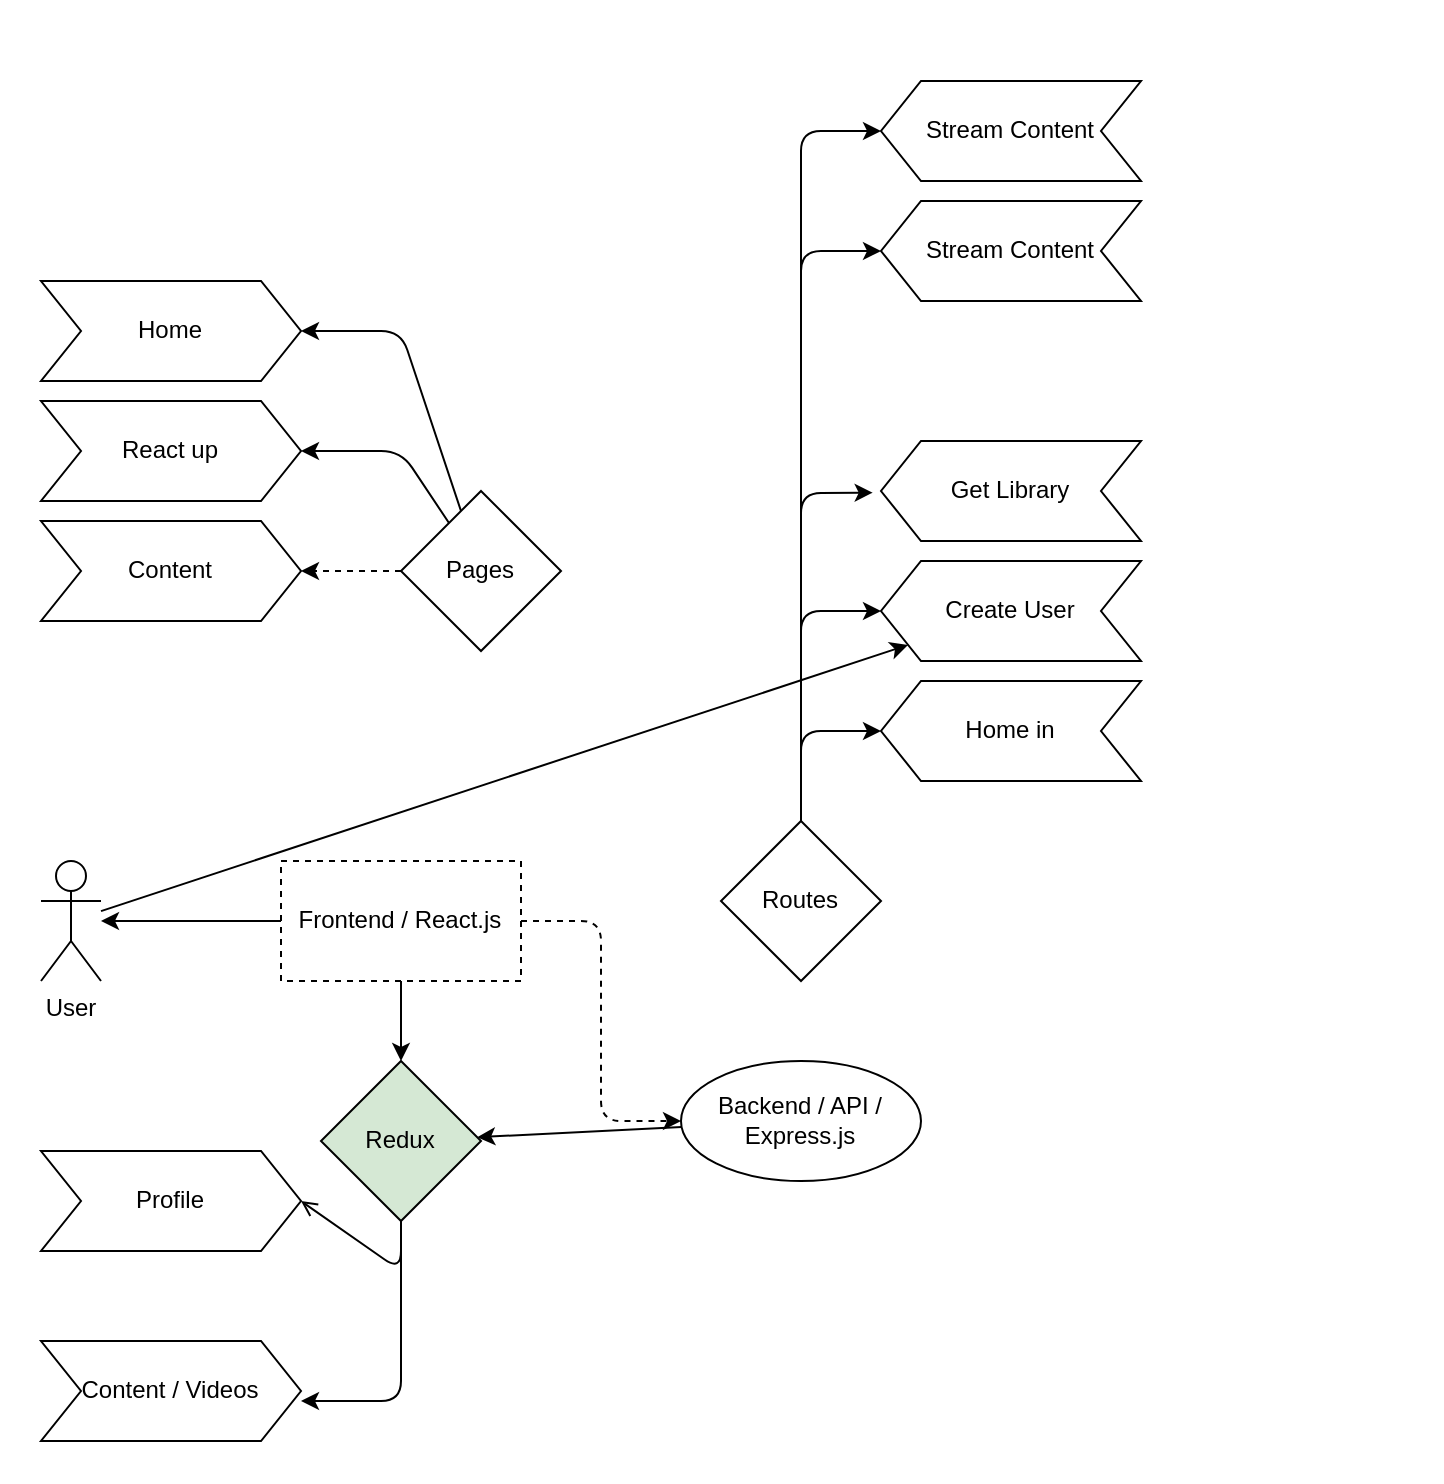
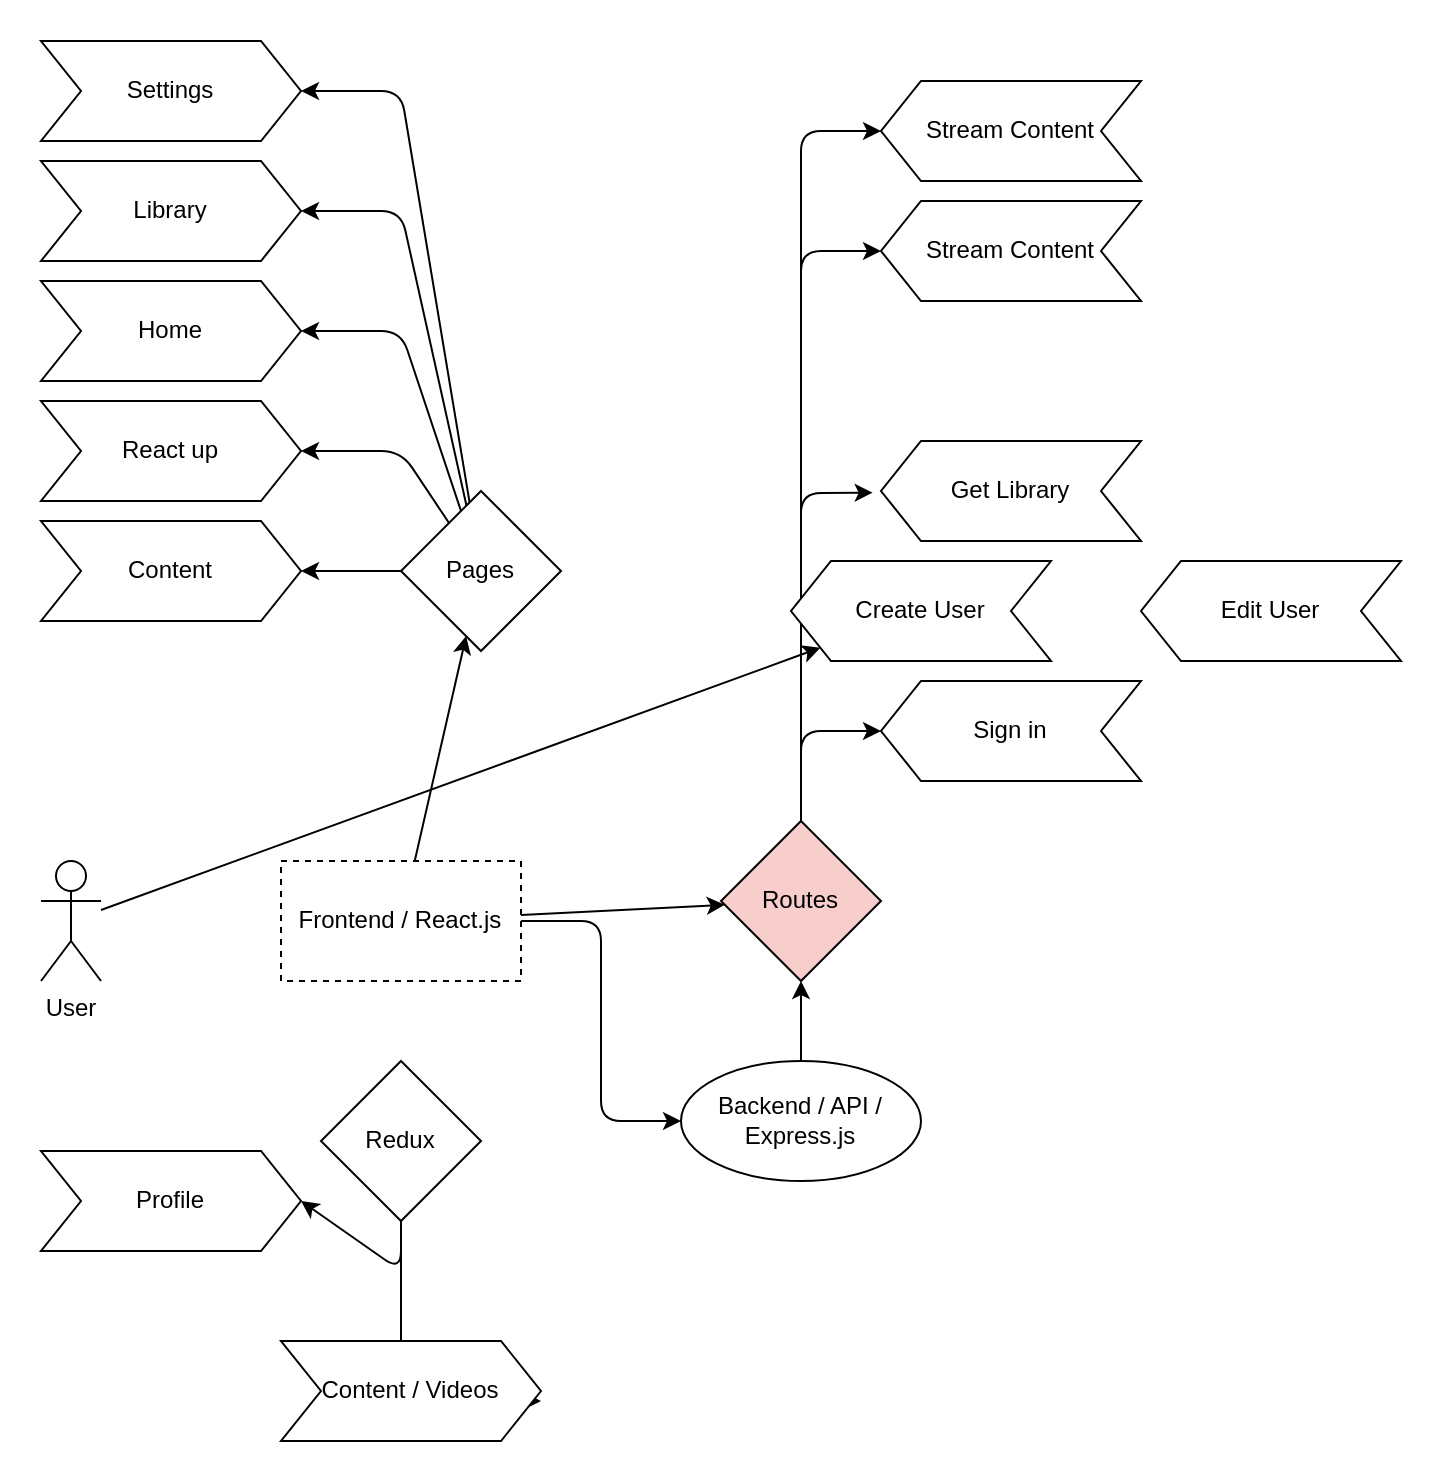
node "Settings": added
node "Library": added
edge "Pages" -> "Settings": added
edge "Pages" -> "Library": added
edge "Pages" -> "Content": style dashed -> solid
node "Create User": moved (1011, 611) -> (921, 611)
node "Edit User": added
node "Home in": label "Home in" -> "Sign in"
node "Routes": fillcolor #ffffff -> #f8cecc
edge "Frontend / React.js" -> "User": now "Frontend / React.js" -> "Pages"
edge "Frontend / React.js" -> "Backend / API / Express.js": style dashed -> solid
edge "Frontend / React.js" -> "Redux": now "Frontend / React.js" -> "Routes"
edge "Backend / API / Express.js" -> "Redux": now "Backend / API / Express.js" -> "Routes"
node "Redux": fillcolor #d5e8d4 -> #ffffff
edge "Redux" -> "Profile": arrowhead open -> classic
node "Content / Videos": moved (171, 1391) -> (411, 1391)
